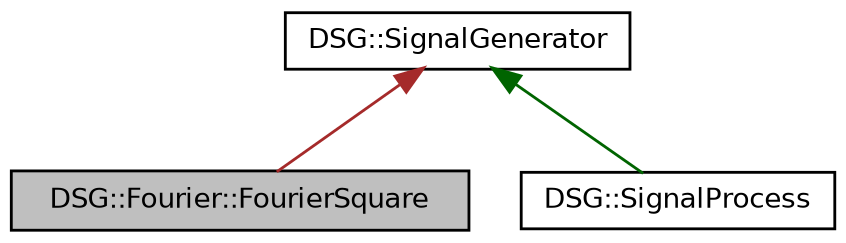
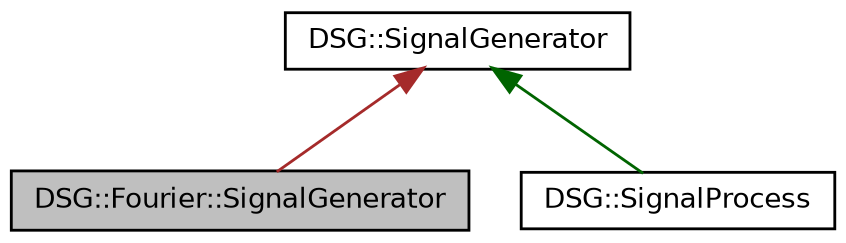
node "DSG::Fourier::FourierSquare": label "DSG::Fourier::FourierSquare" -> "DSG::Fourier::SignalGenerator"
